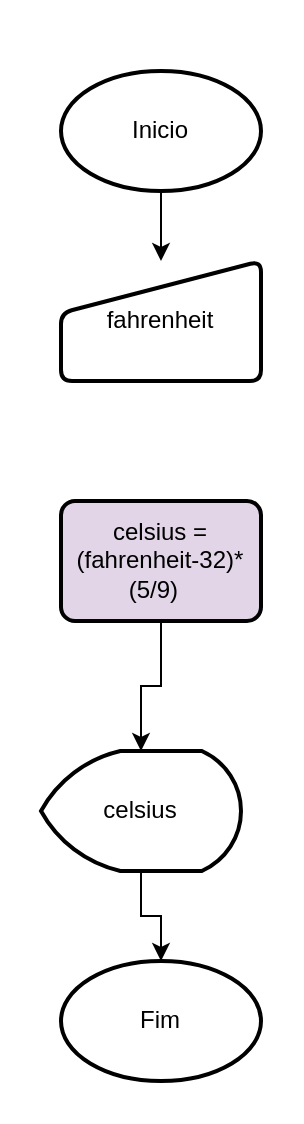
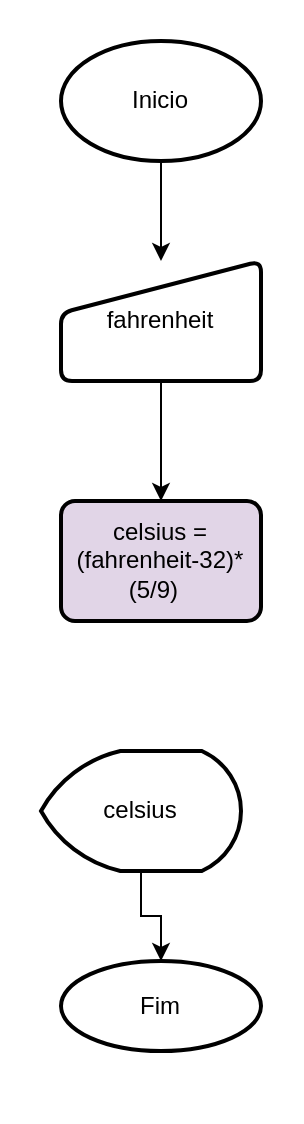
node "Inicio": moved (161, 131) -> (161, 101)
edge "fahrenheit" -> "celsius = (fahrenheit-32)*(5/9)": added
edge "celsius = (fahrenheit-32)*(5/9)" -> "celsius": removed
node "Fim": size 200x120 -> 200x90
